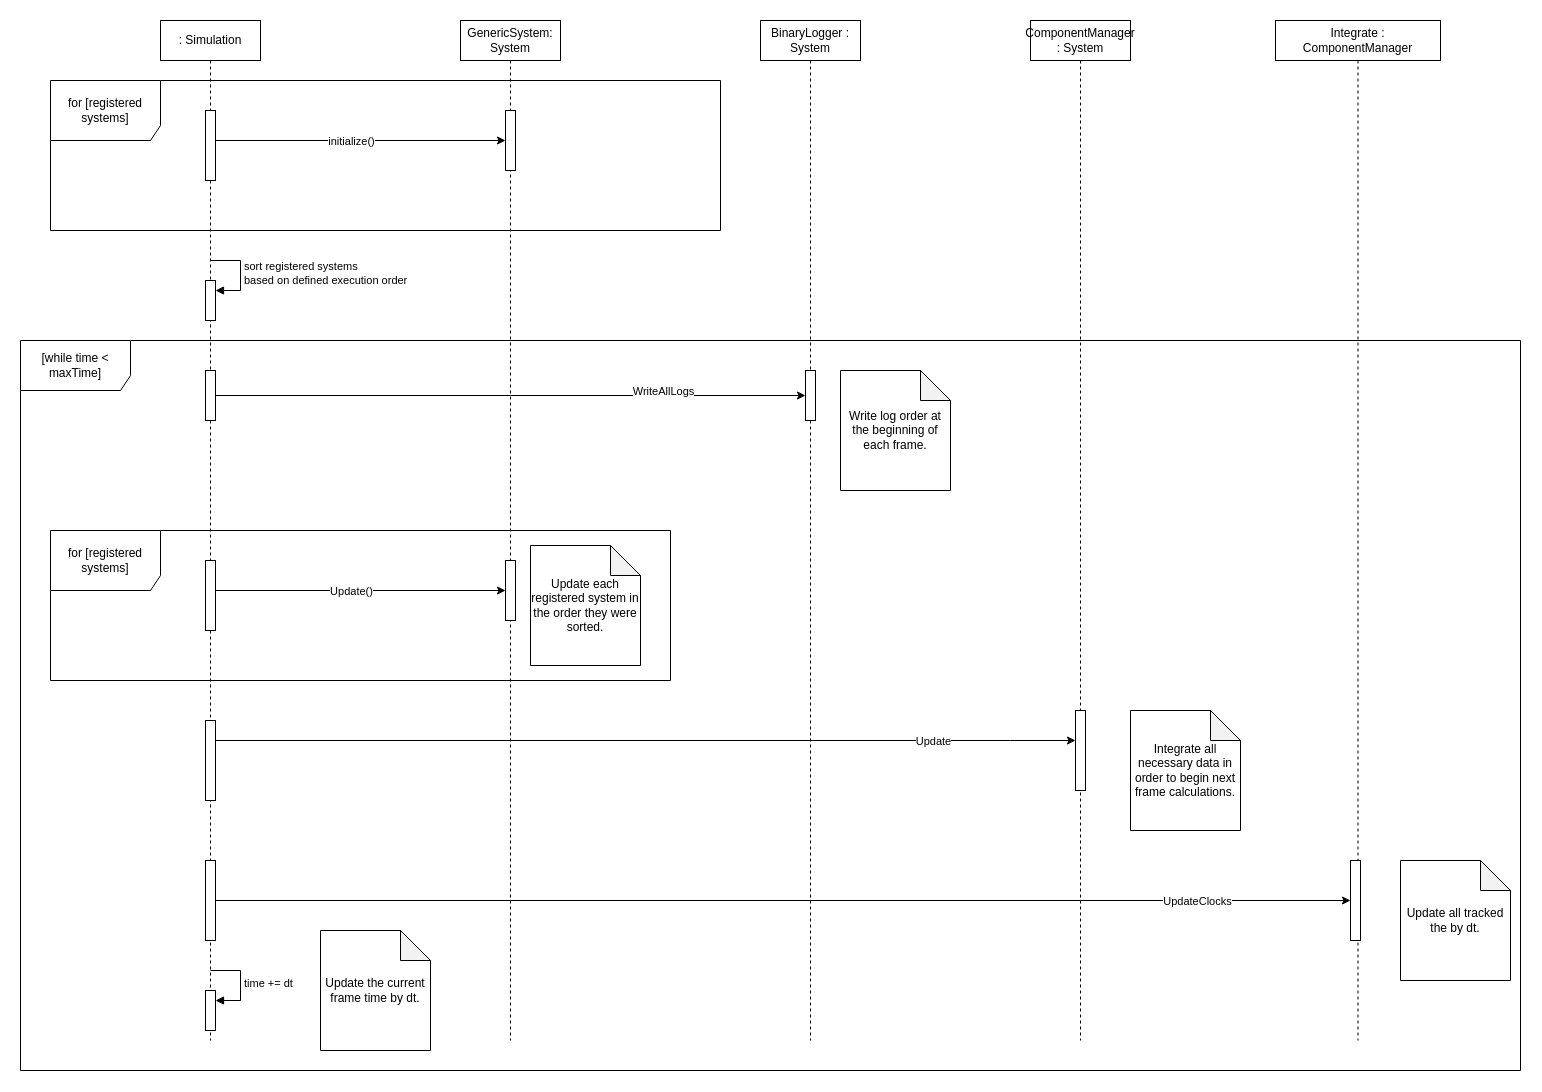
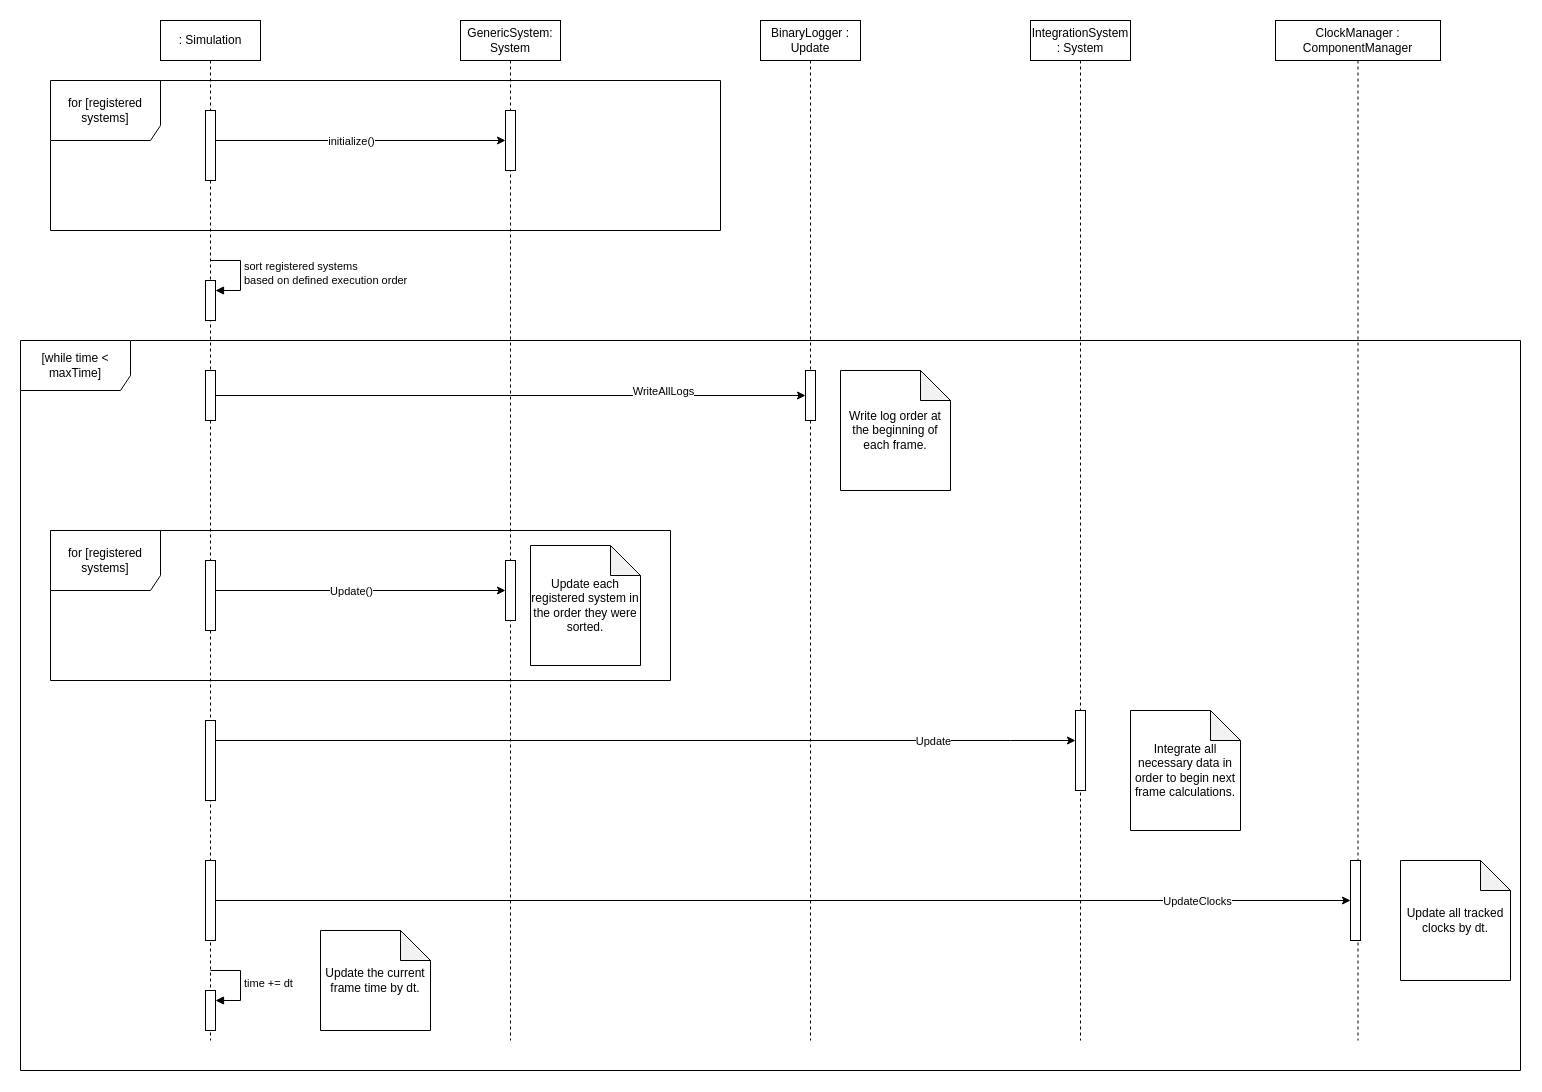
node "BinaryLogger : System": label "BinaryLogger : System" -> "BinaryLogger : Update"
node "ComponentManager : System": label "ComponentManager : System" -> "IntegrationSystem : System"
node "Integrate : ComponentManager": label "Integrate : ComponentManager" -> "ClockManager : ComponentManager"
node "Update all tracked the by dt.": label "Update all tracked the by dt." -> "Update all tracked clocks by dt."
node "Update the current frame time by dt.": size 110x120 -> 110x100
